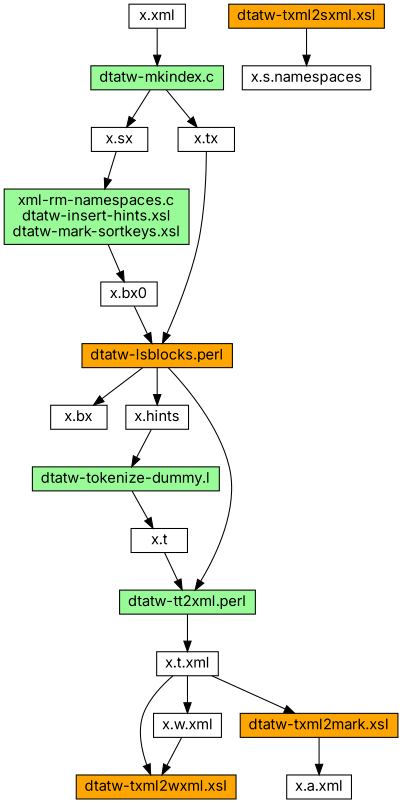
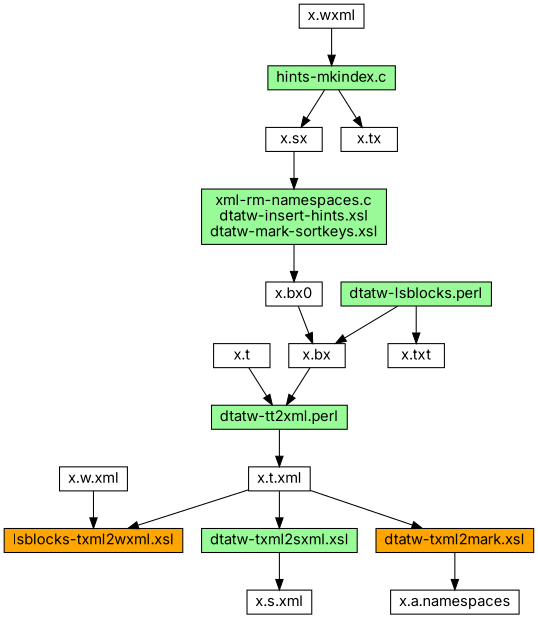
node "x.xml": label "x.xml" -> "x.wxml"
node "dtatw-txml2sxml.xsl": fillcolor orange -> PaleGreen
node "dtatw-mkindex.c": label "dtatw-mkindex.c" -> "hints-mkindex.c"
node "x.s.namespaces": label "x.s.namespaces" -> "x.s.xml"
edge "x.tx" -> "dtatw-lsblocks.perl": removed
edge "x.bx0" -> "dtatw-lsblocks.perl": now "x.bx0" -> "x.bx"
node "dtatw-lsblocks.perl": fillcolor orange -> PaleGreen
node "x.hints": label "x.hints" -> "x.txt"
edge "dtatw-lsblocks.perl" -> "dtatw-tt2xml.perl": now "x.bx" -> "dtatw-tt2xml.perl"
node "dtatw-tokenize-dummy.l": removed
edge "x.t.xml" -> "x.w.xml": now "x.t.xml" -> "dtatw-txml2sxml.xsl"
node "dtatw-txml2wxml.xsl": label "dtatw-txml2wxml.xsl" -> "lsblocks-txml2wxml.xsl"
node "x.a.xml": label "x.a.xml" -> "x.a.namespaces"
